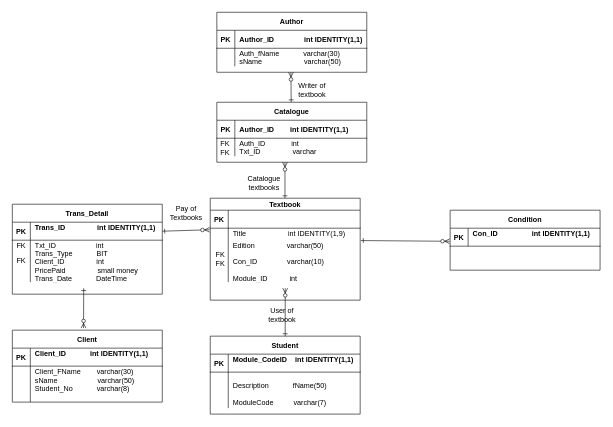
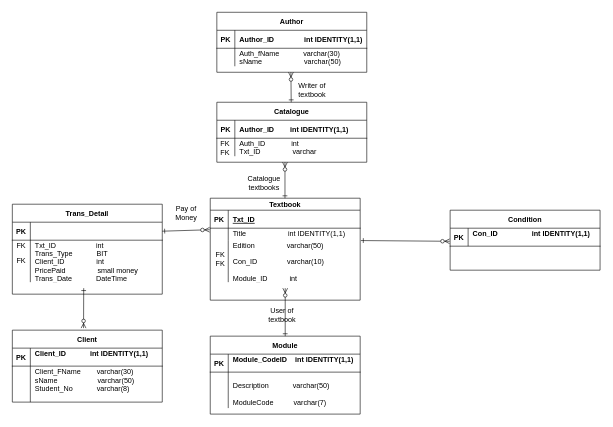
node "Pay of Textbooks": label "Pay of Textbooks" -> "Pay of Money"
node "Txt_ID": added
node "Trans_ID int IDENTITY(1,1)": removed
node "Title int IDENTITY(1,9)": label "Title int IDENTITY(1,9)" -> "Title int IDENTITY(1,1)"
node "Student": label "Student" -> "Module"
node "Description fName(50) ModuleCode varchar(7)": label "Description fName(50) ModuleCode varchar(7)" -> "Description varchar(50) ModuleCode varchar(7)"
